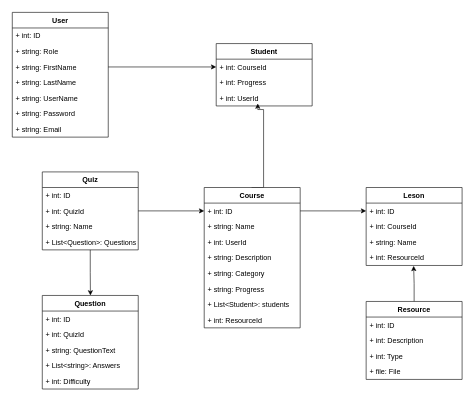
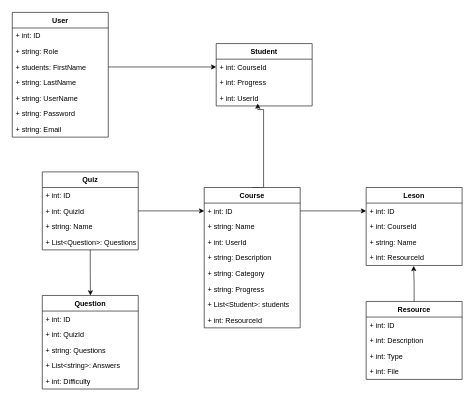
node "+ string: FirstName": label "+ string: FirstName" -> "+ students: FirstName"
node "+ string: QuestionText": label "+ string: QuestionText" -> "+ string: Questions"
node "+ file: File": label "+ file: File" -> "+ int: File"
